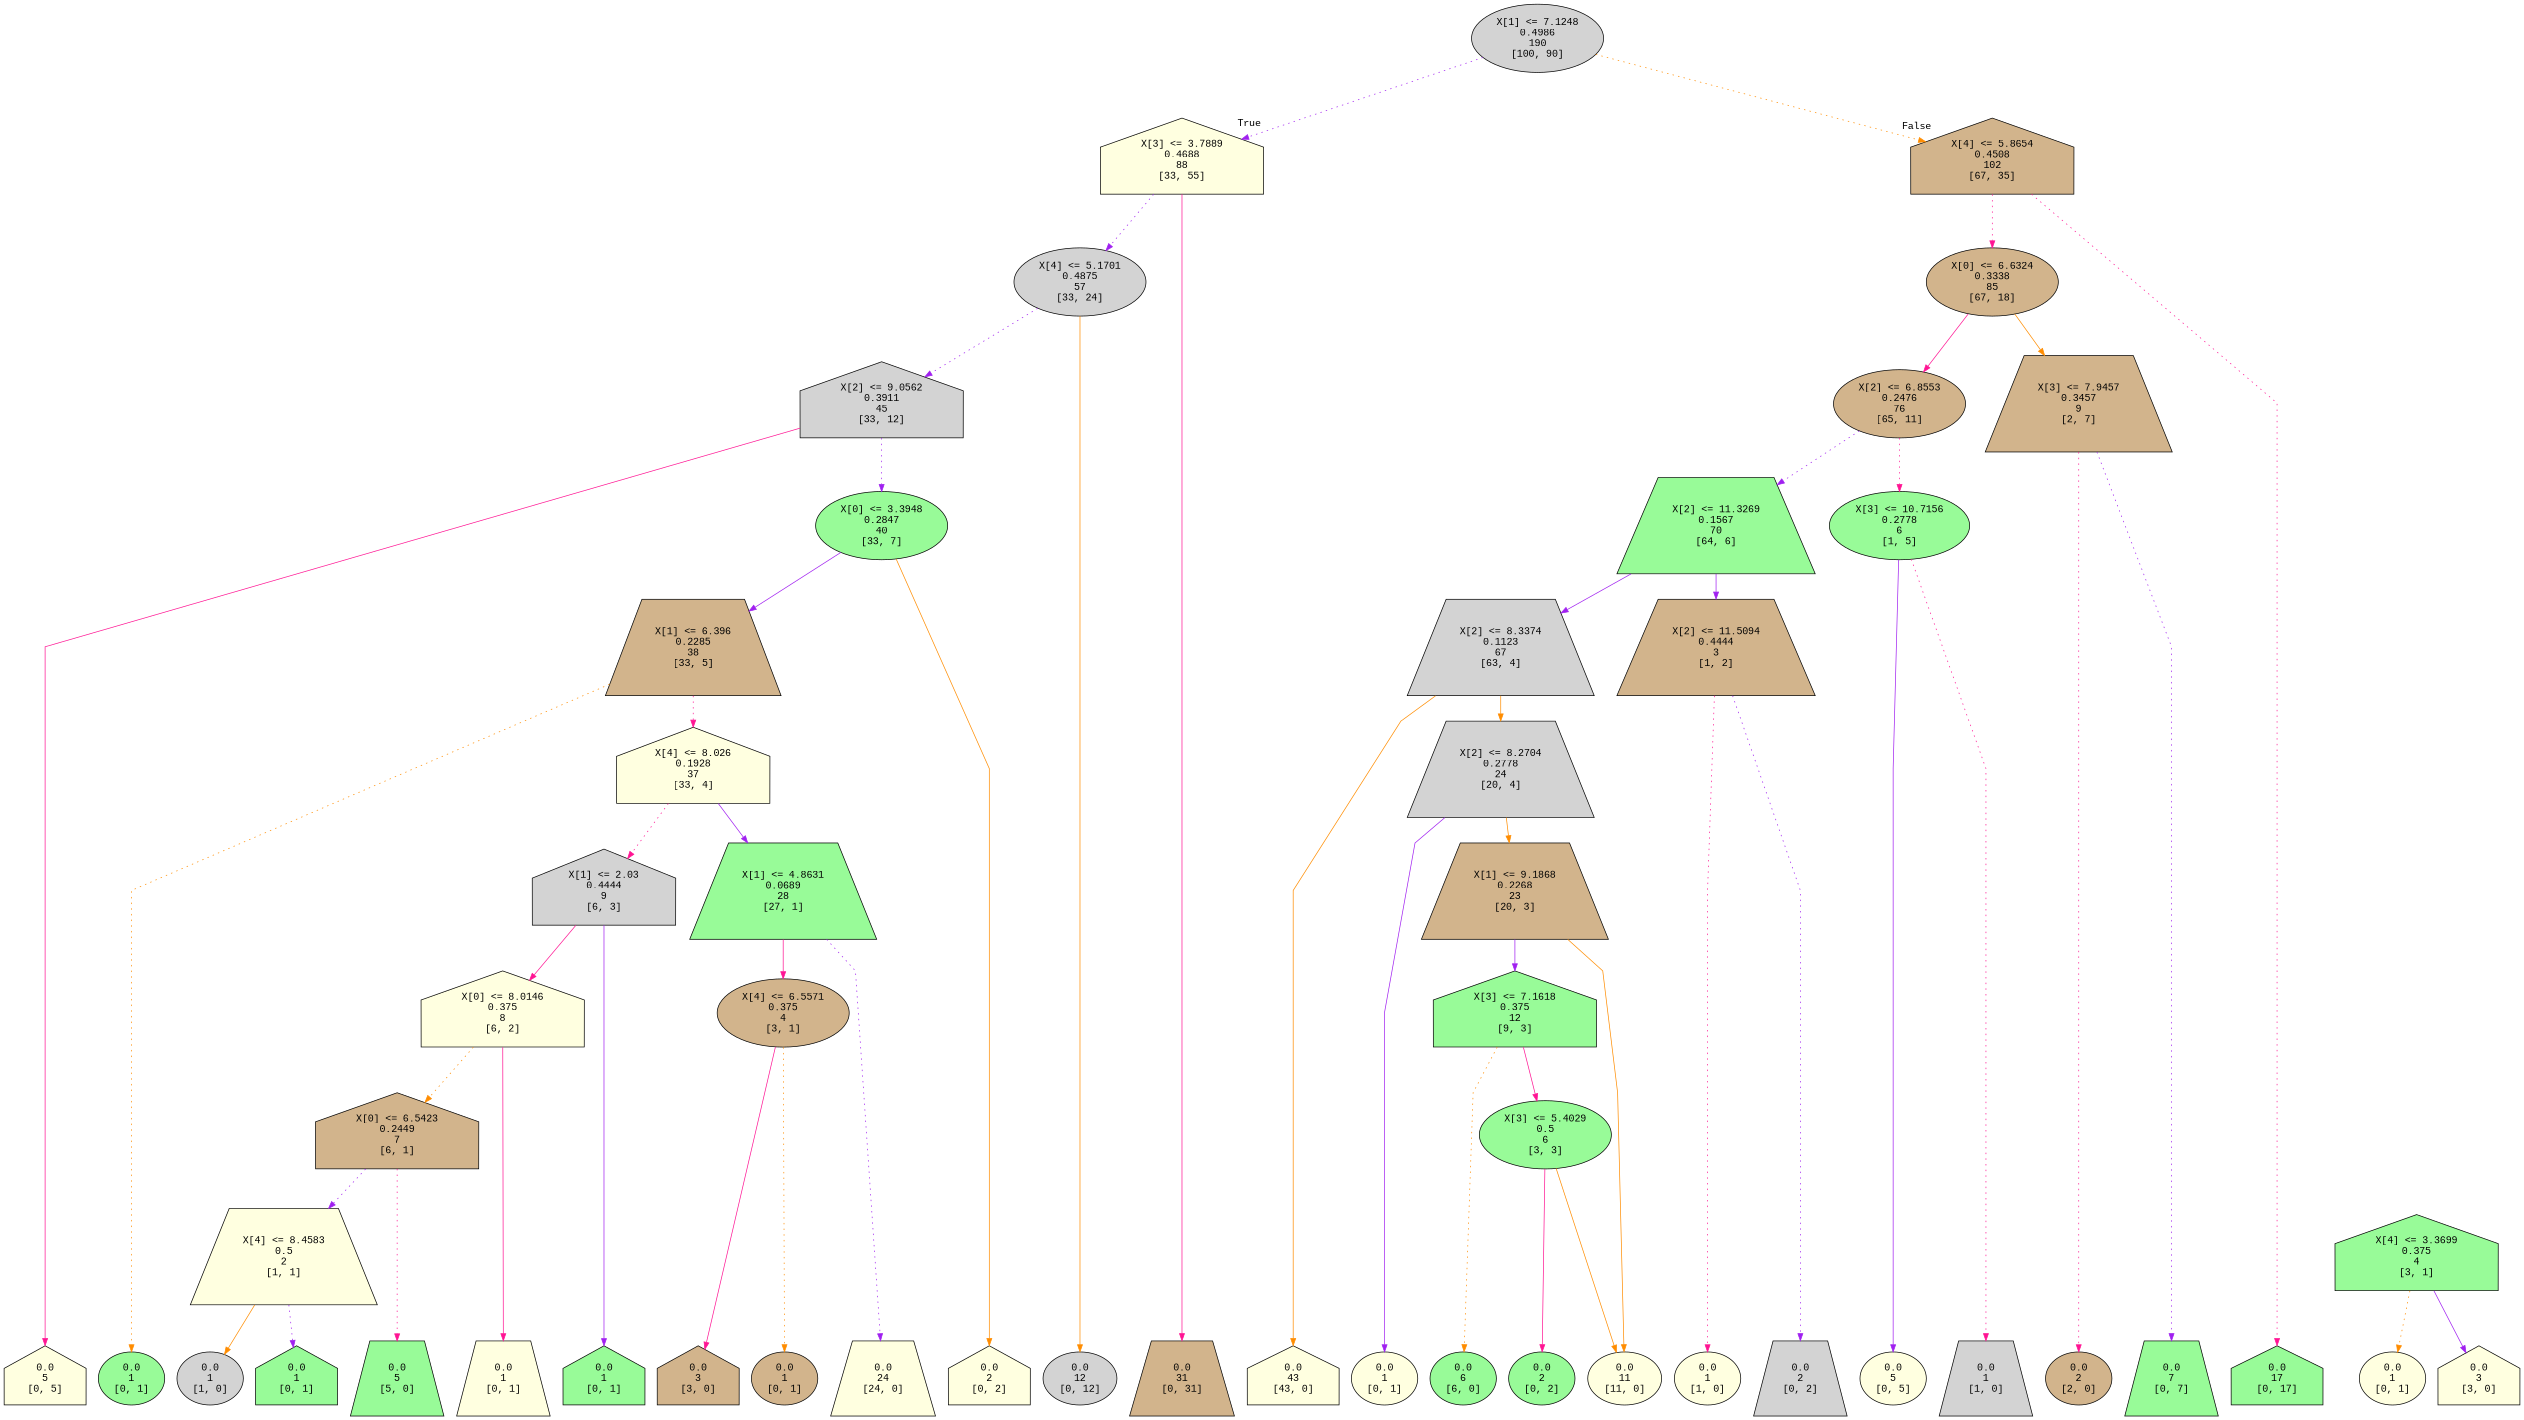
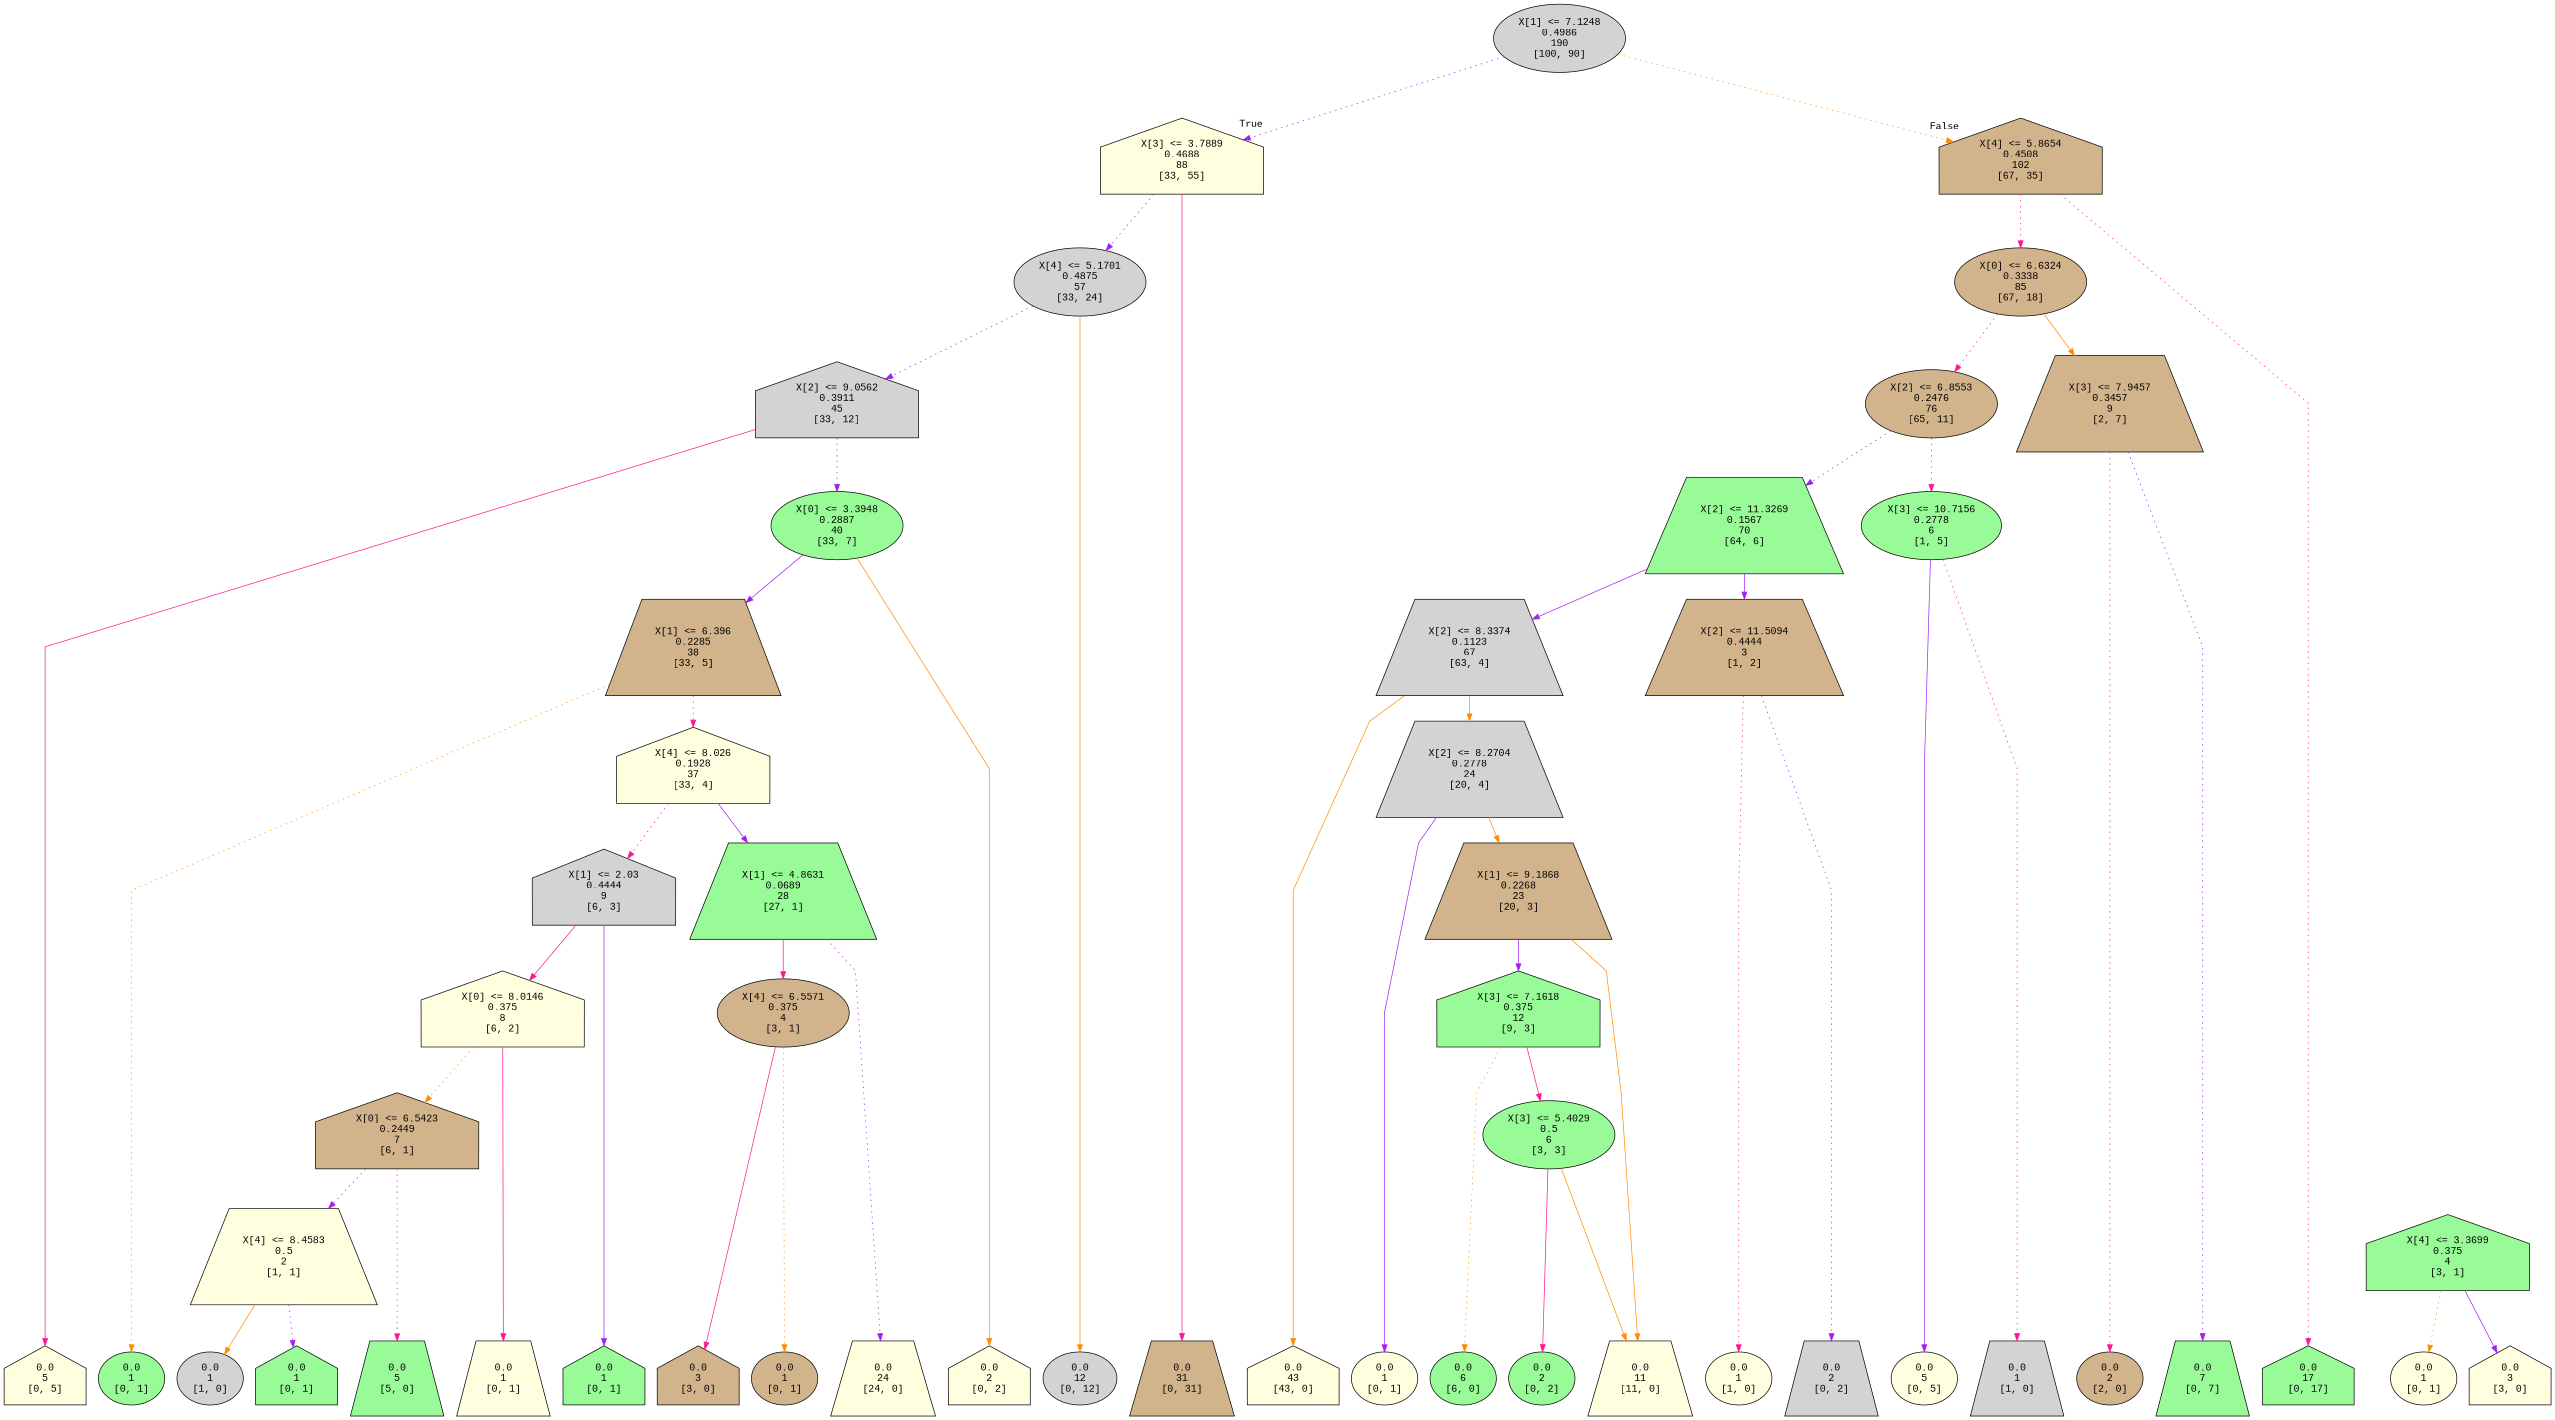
edge "X[0] <= 6.6324 0.3338 85 [67, 18]" -> "X[2] <= 6.8553 0.2476 76 [65, 11]": style solid -> dotted
node "X[0] <= 3.3948 0.2847 40 [33, 7]": label "X[0] <= 3.3948 0.2847 40 [33, 7]" -> "X[0] <= 3.3948 0.2887 40 [33, 7]"
node "0.0 11 [11, 0]": shape ellipse -> trapezium
